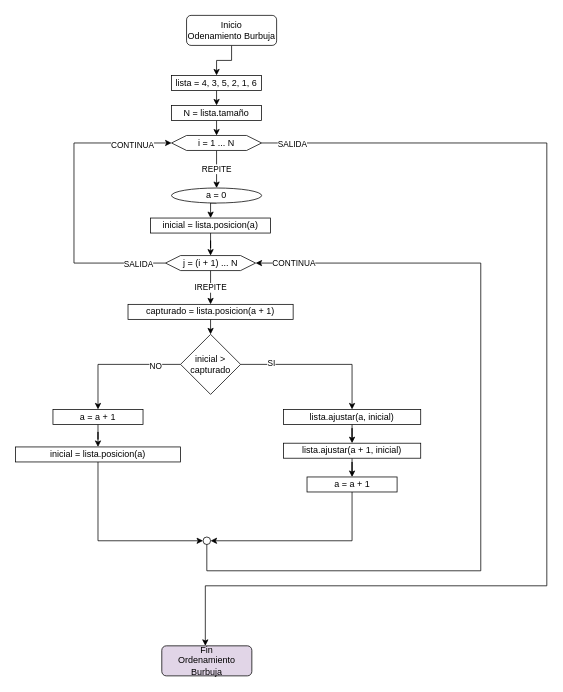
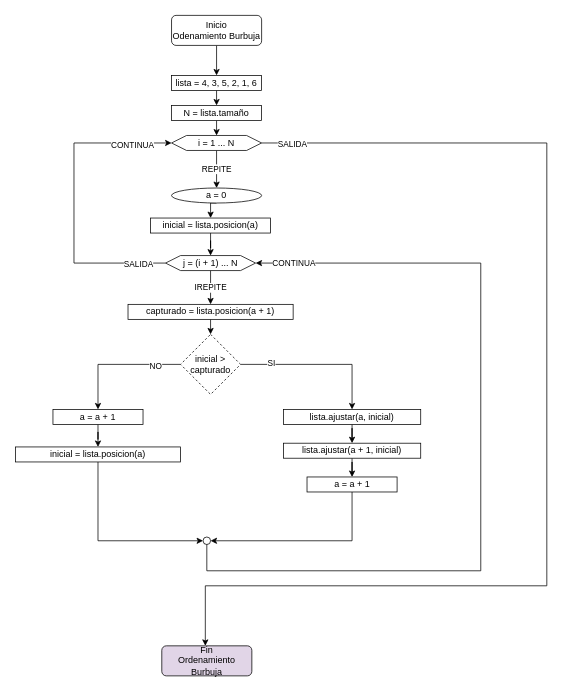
node "Inicio Odenamiento Burbuja": moved (231, 30) -> (216, 30)
node "inicial > capturado": style solid -> dashed
